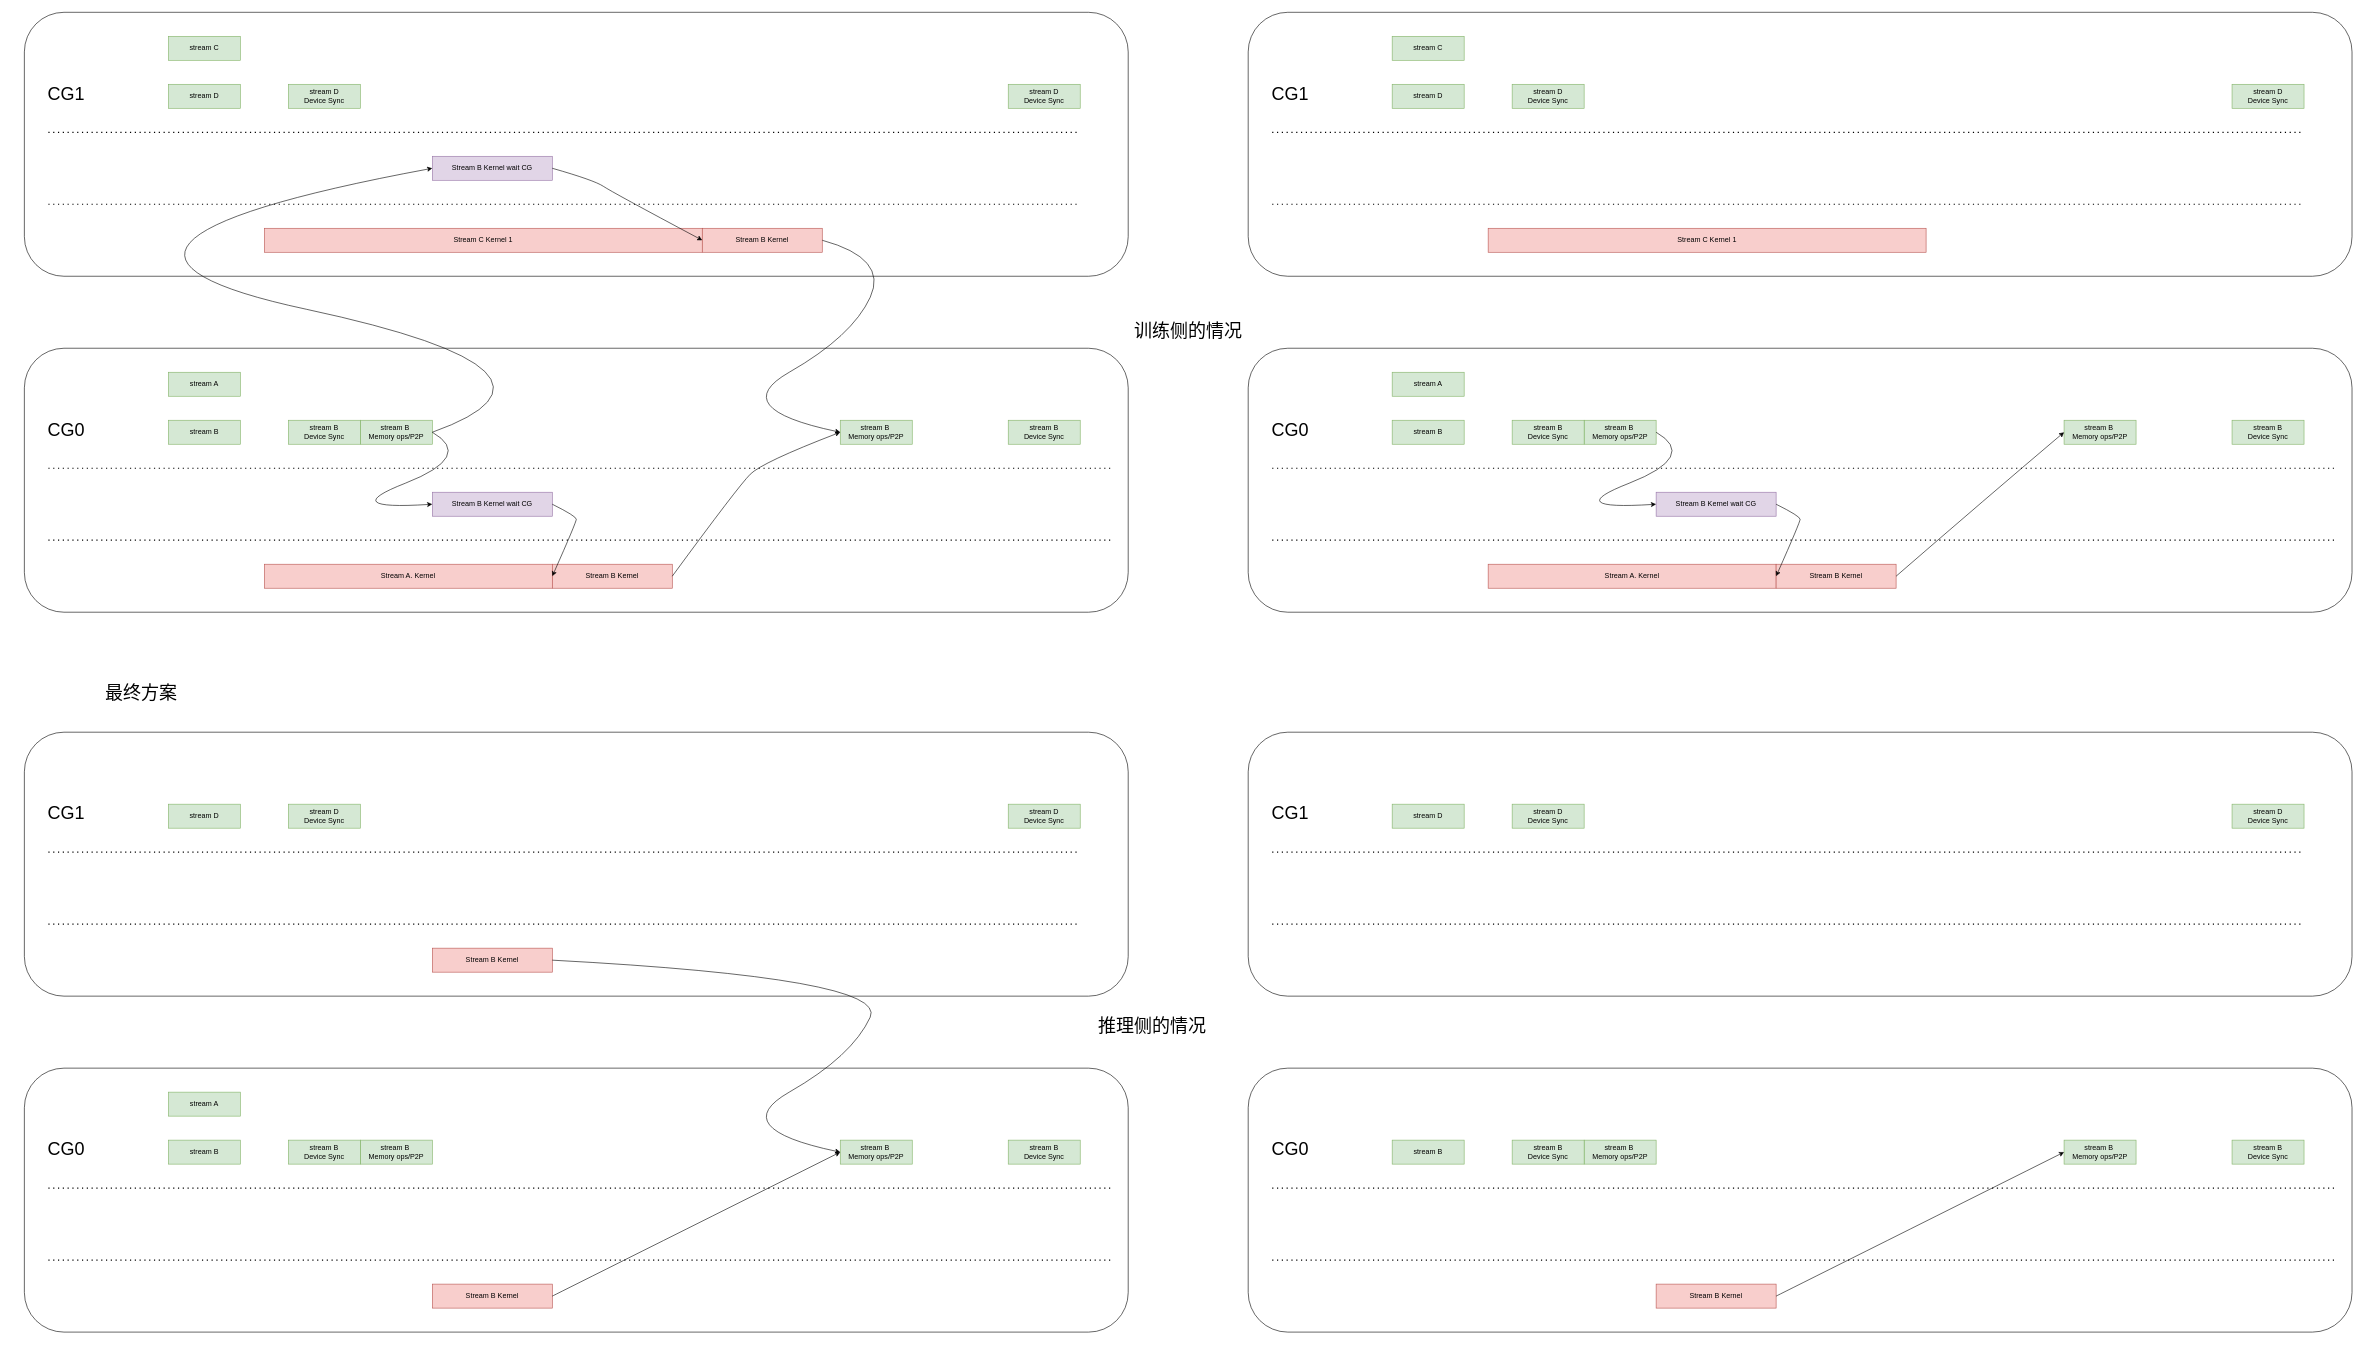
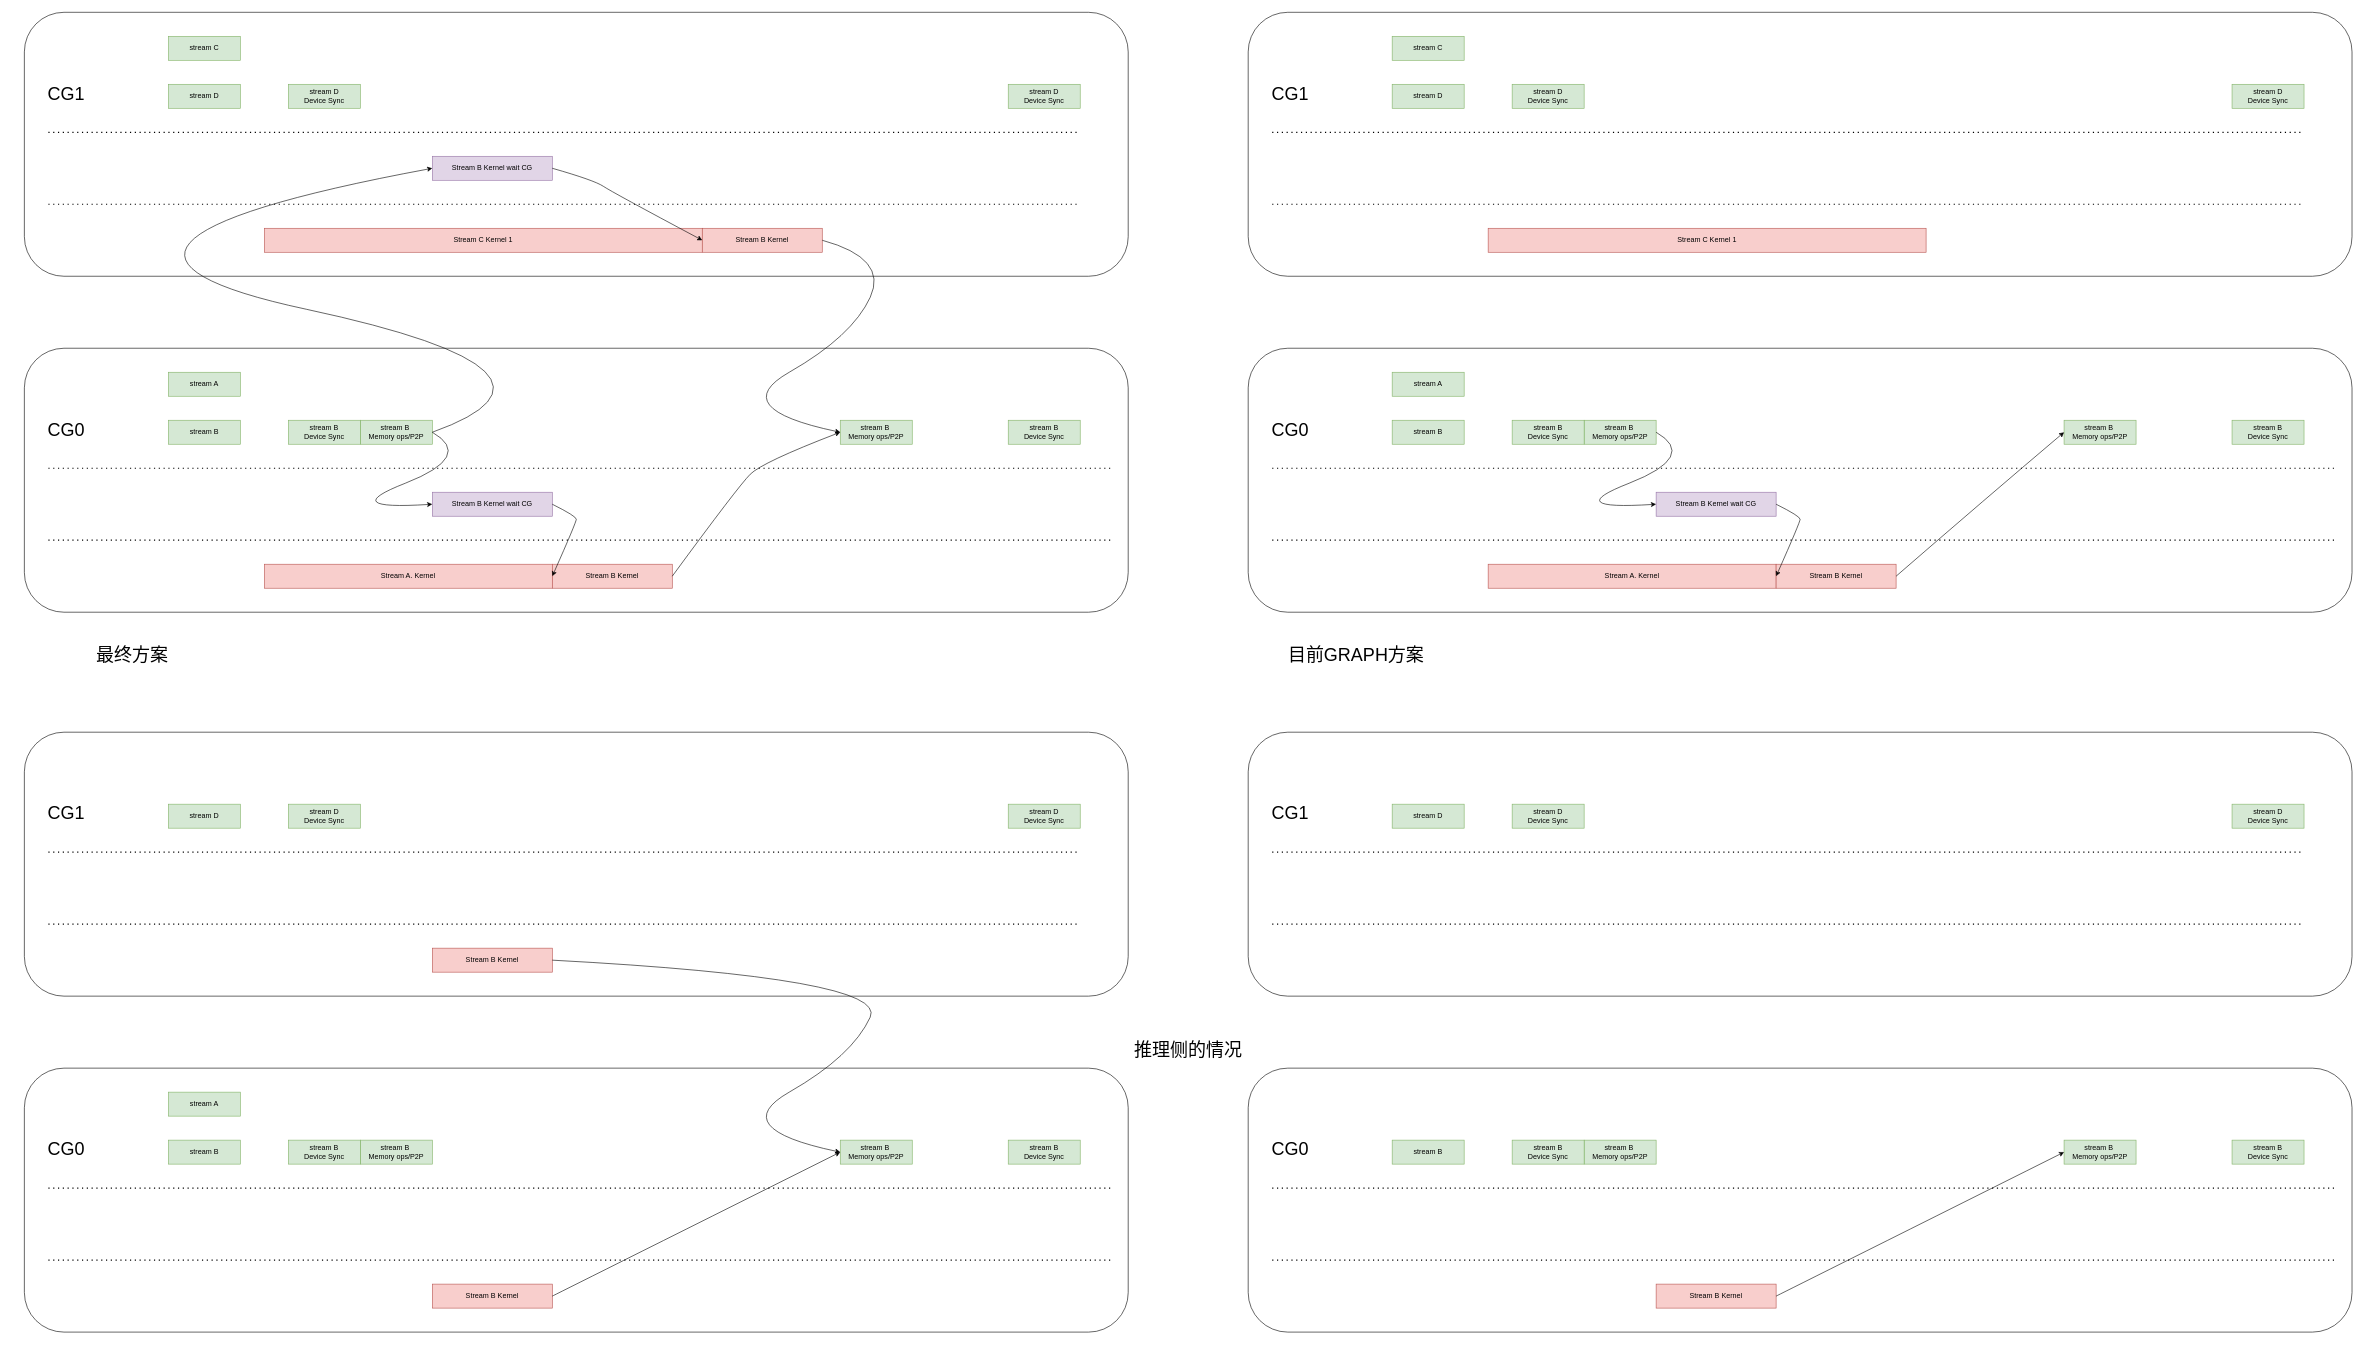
node "训练侧的情况": removed
node "目前GRAPH方案": added
node "最终方案": moved (141, 693) -> (132, 654)
node "推理侧的情况": moved (1152, 1026) -> (1188, 1050)
